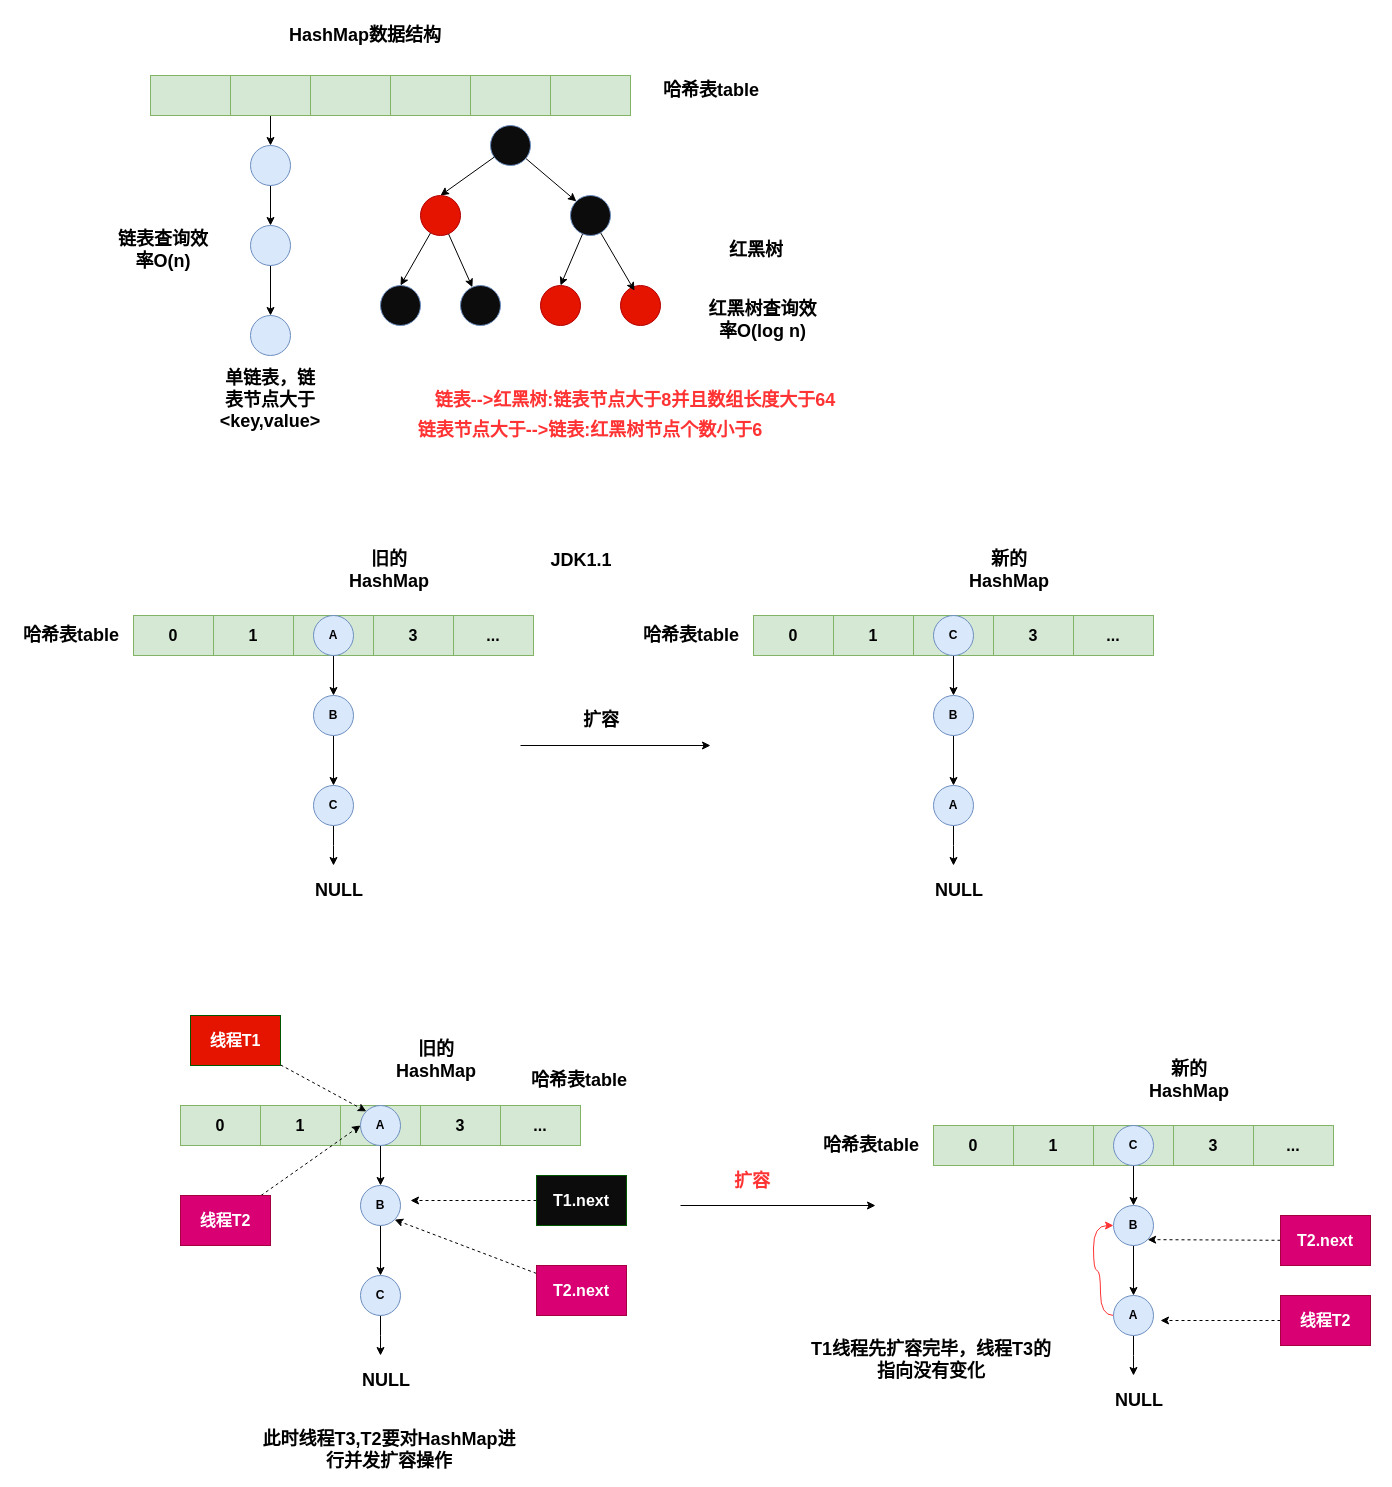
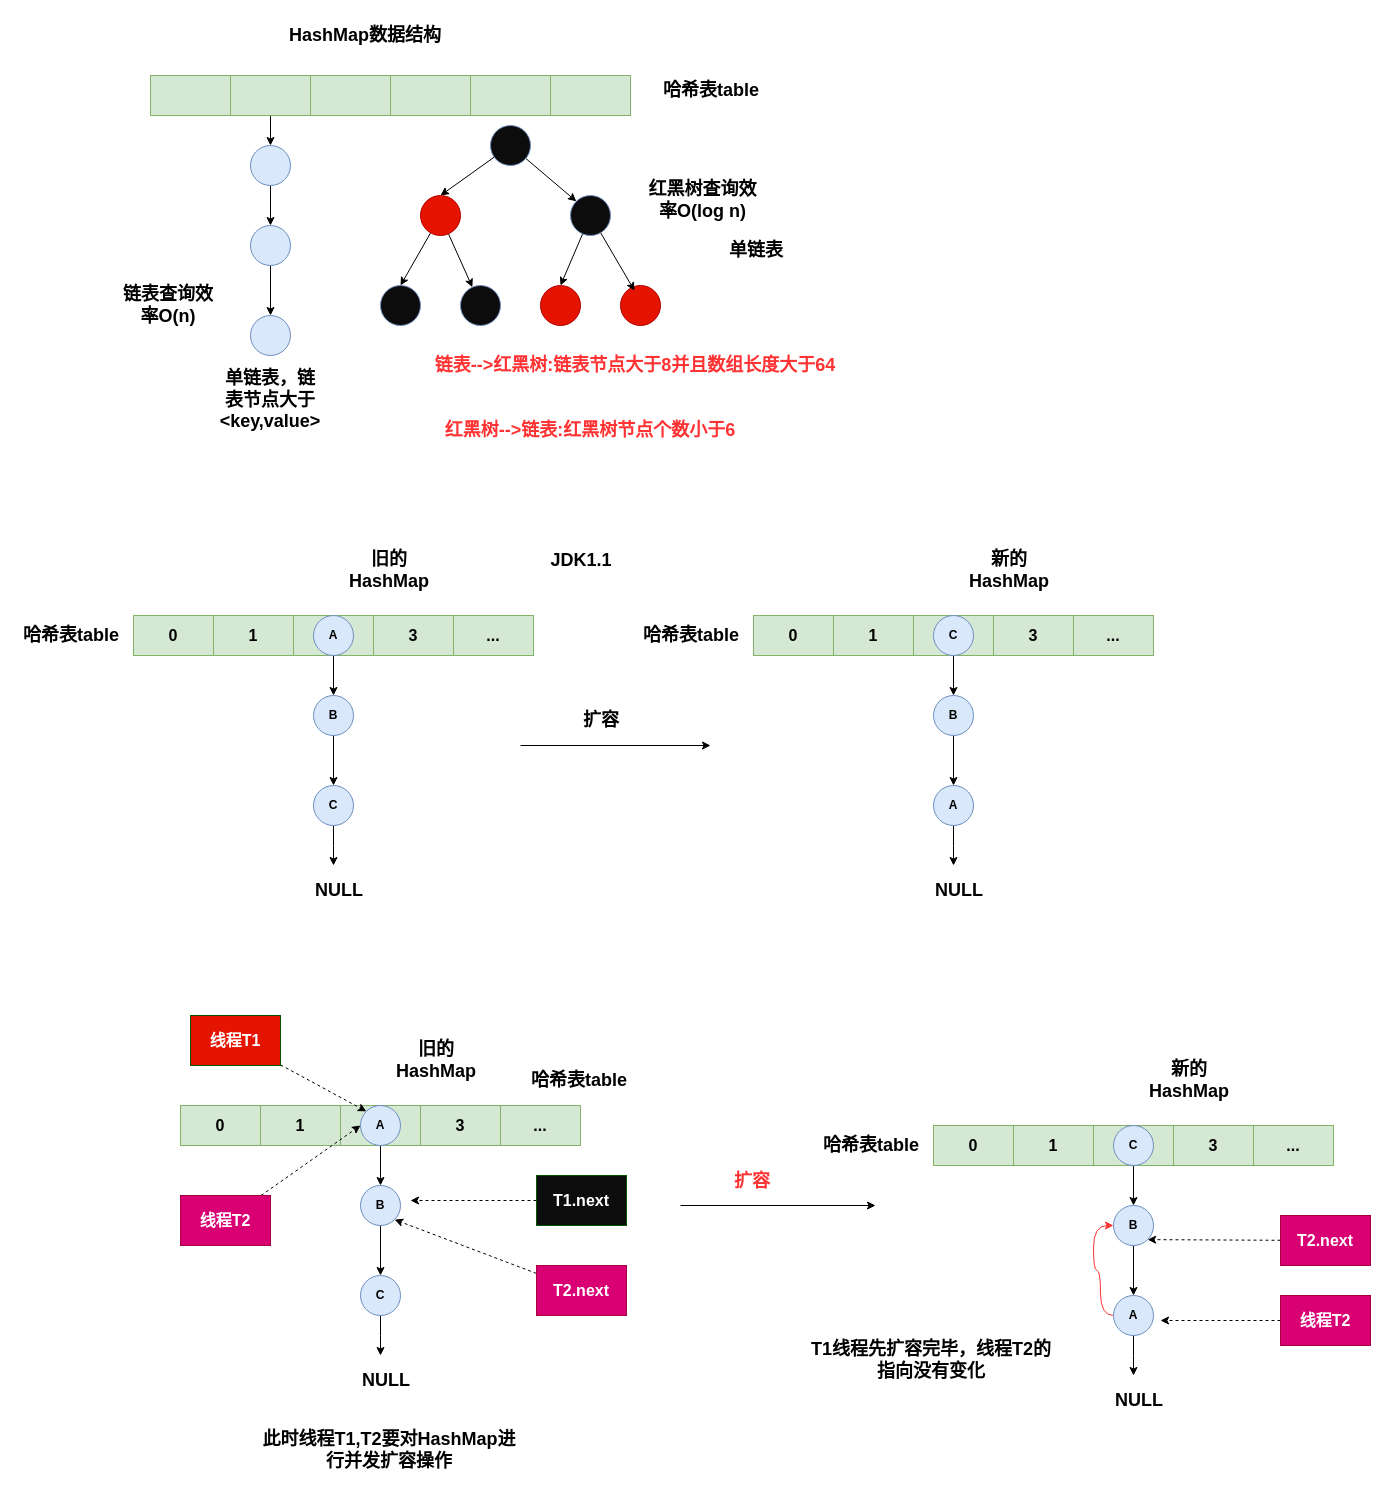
node "链表查询效率O(n)": moved (164, 251) -> (169, 306)
node "红黑树": label "红黑树" -> "单链表"
node "红黑树查询效率O(log n)": moved (763, 321) -> (703, 201)
node "链表-->红黑树:链表节点大于8并且数组长度大于64": moved (636, 401) -> (636, 366)
node "链表节点大于-->链表:红黑树节点个数小于6": label "链表节点大于-->链表:红黑树节点个数小于6" -> "红黑树-->链表:红黑树节点个数小于6"
node "T1线程先扩容完毕，线程T3的指向没有变化": label "T1线程先扩容完毕，线程T3的指向没有变化" -> "T1线程先扩容完毕，线程T2的指向没有变化"
node "此时线程T3,T2要对HashMap进行并发扩容操作": label "此时线程T3,T2要对HashMap进行并发扩容操作" -> "此时线程T1,T2要对HashMap进行并发扩容操作"
